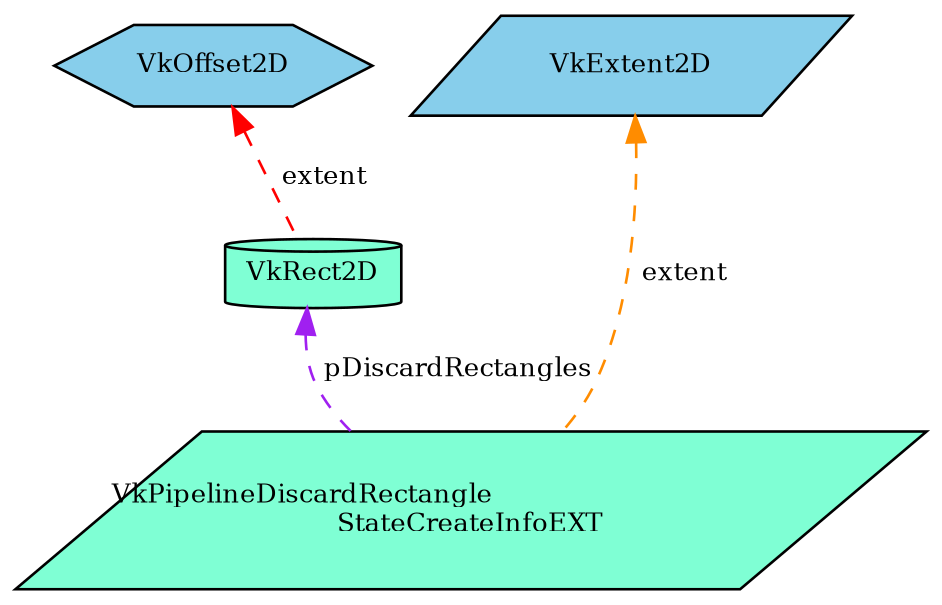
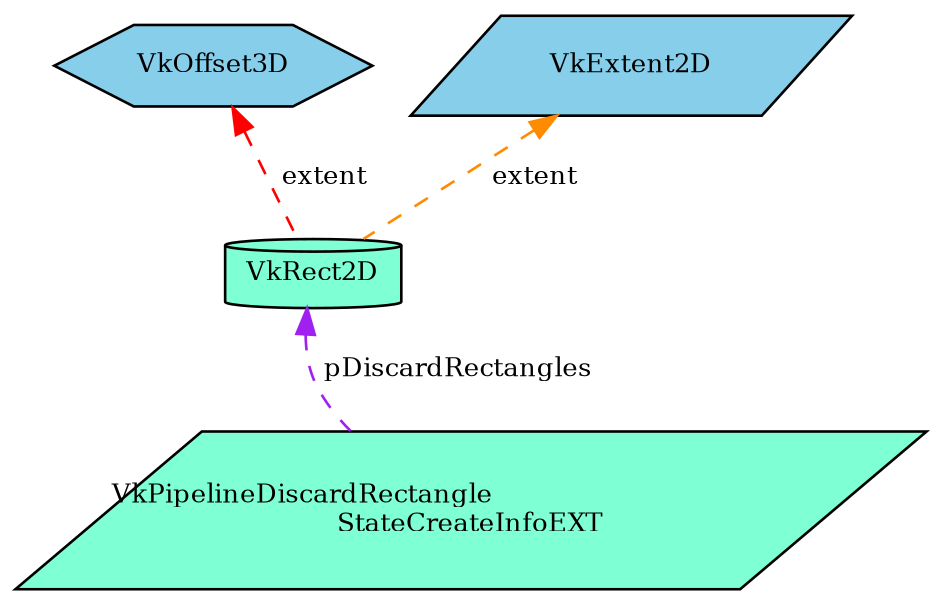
node "VkOffset2D": label "VkOffset2D" -> "VkOffset3D"
edge "VkPipelineDiscardRectangle StateCreateInfoEXT" -> "VkExtent2D": now "VkRect2D" -> "VkExtent2D"
